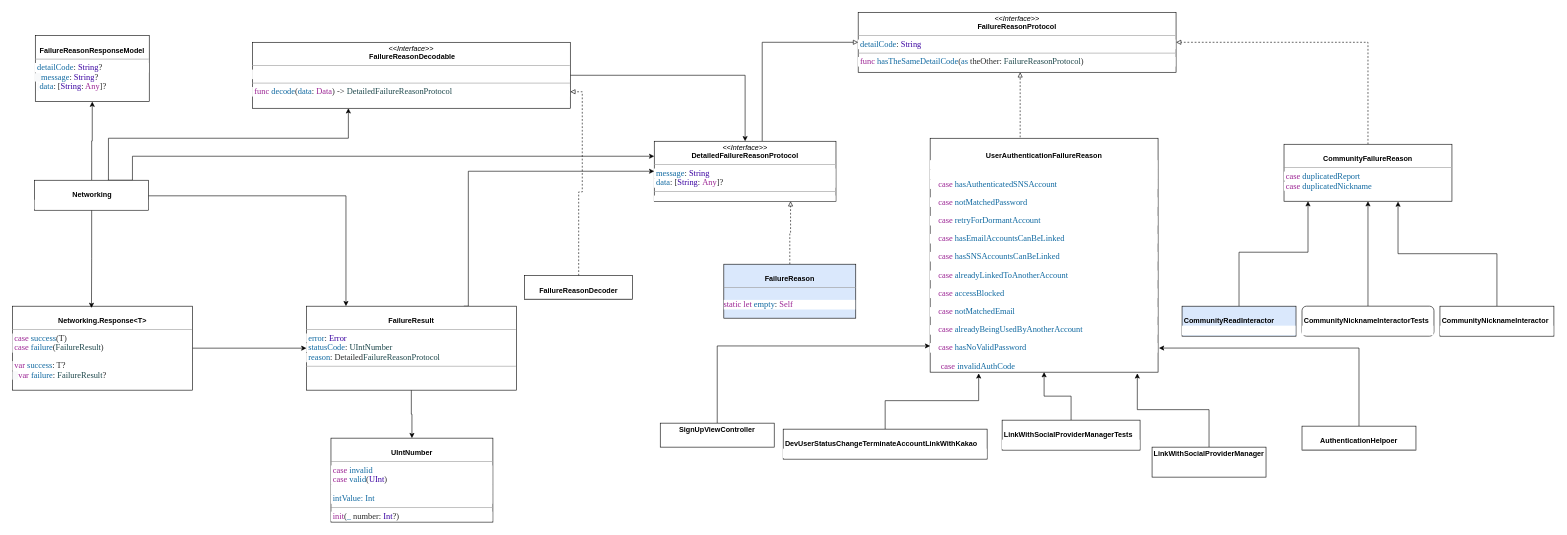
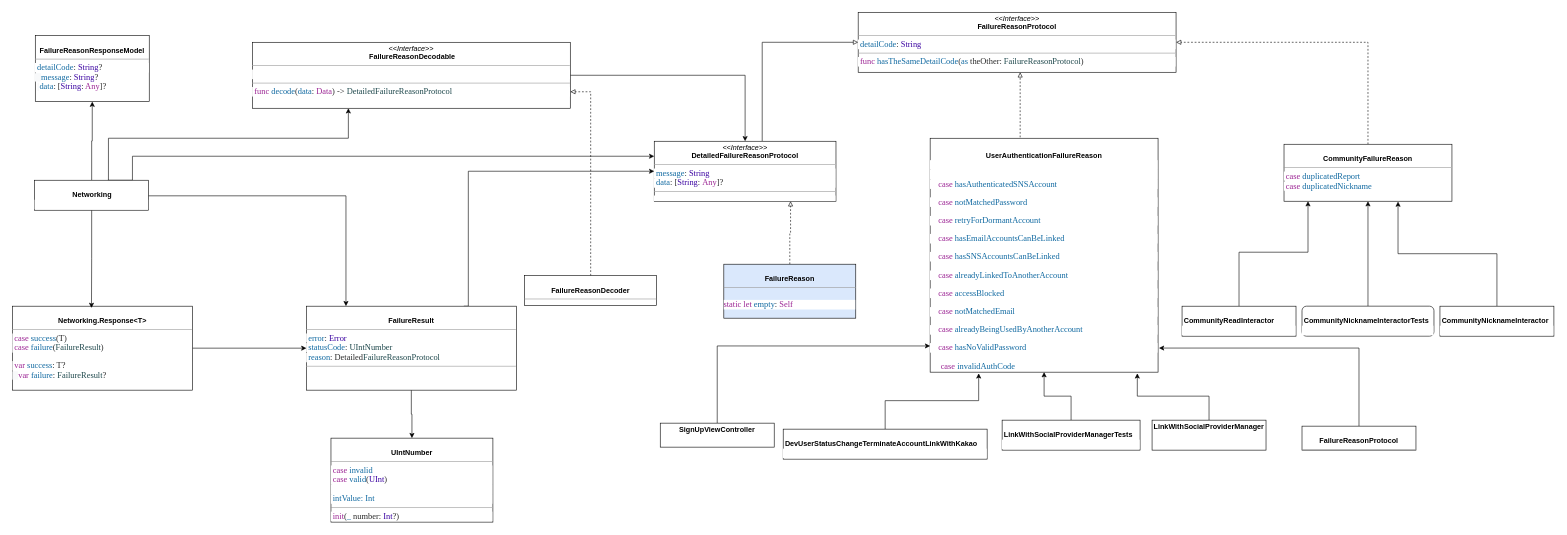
node "FailureReasonDecoder": size 108x24 -> 132x30
node "CommunityReadInteractor": fillcolor #dae8fc -> #ffffff
node "AuthenticationHelpoer": label "AuthenticationHelpoer" -> "FailureReasonProtocol"
node "LinkWithSocialProviderManager": moved (1209, 462) -> (1209, 435)
